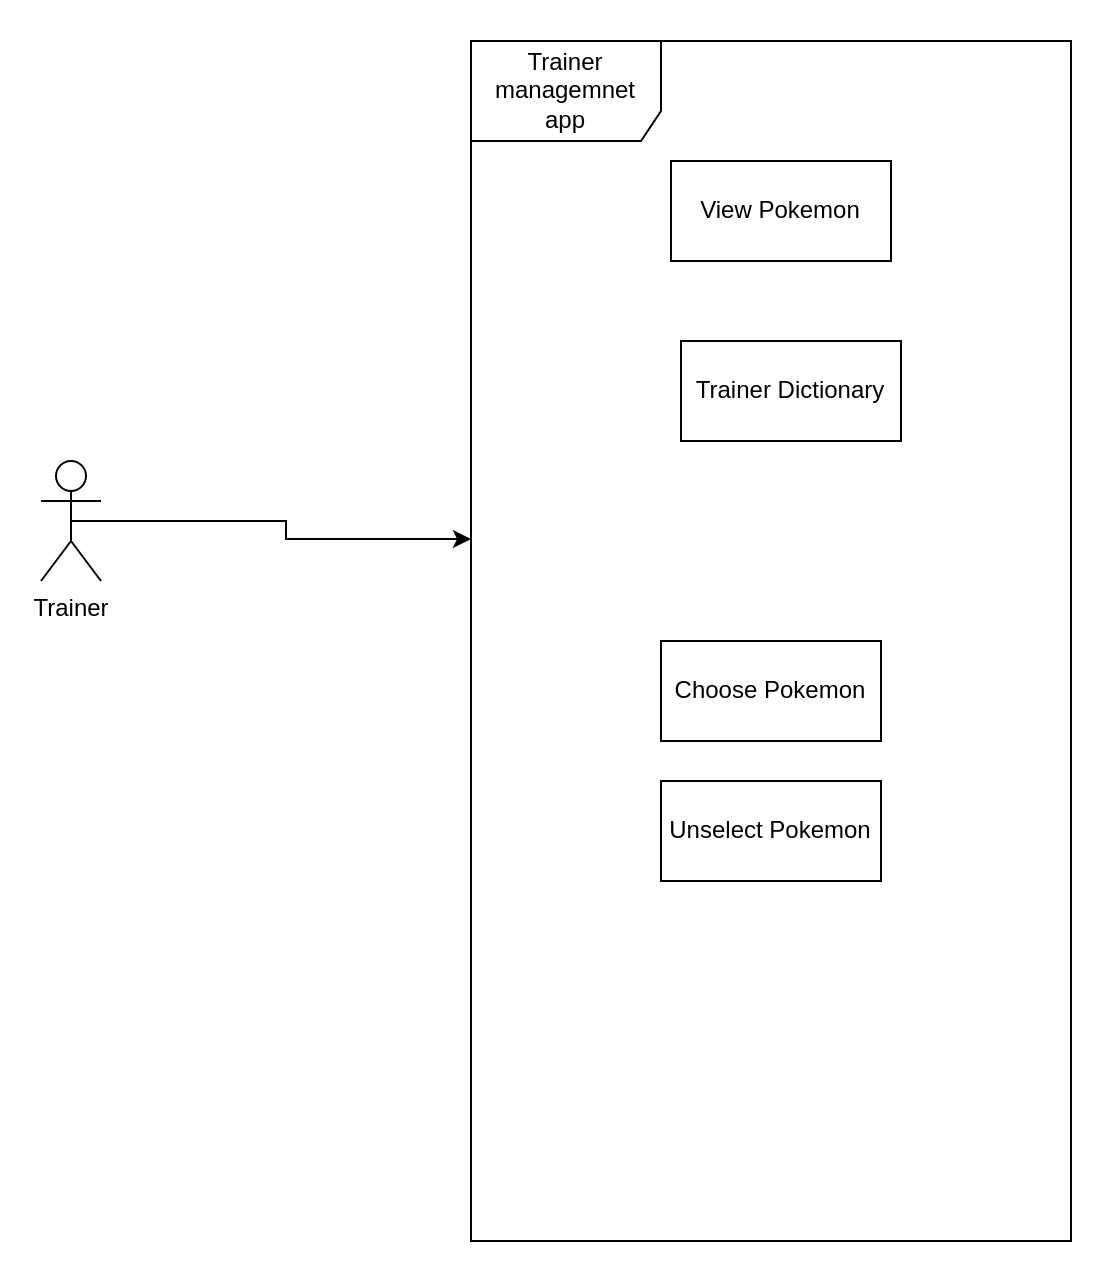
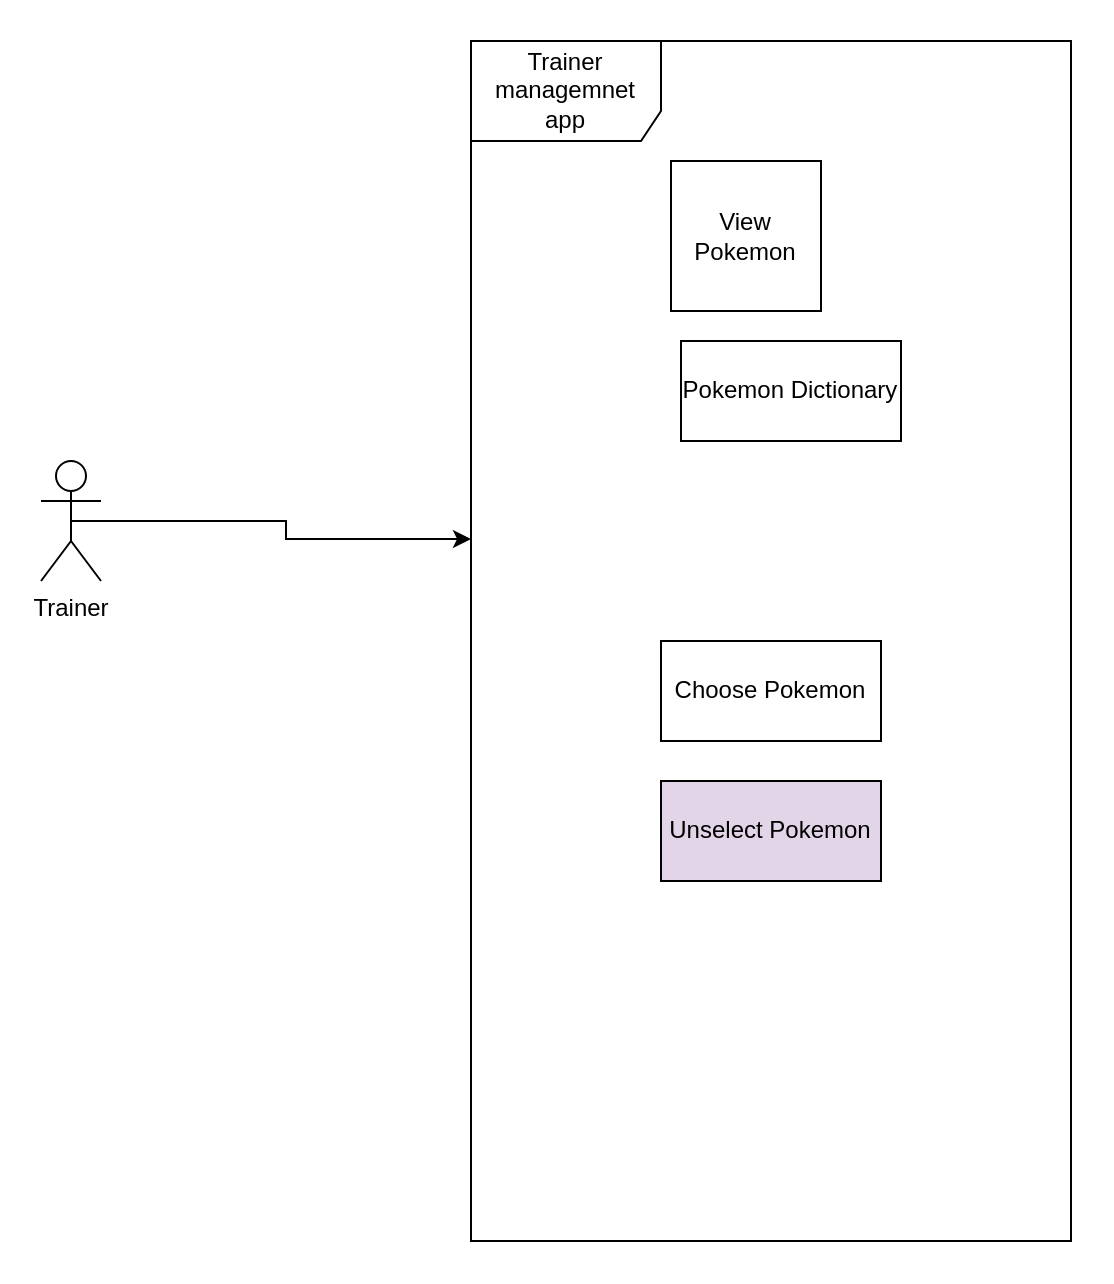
node "View Pokemon": size 220x100 -> 150x150
node "Trainer Dictionary": label "Trainer Dictionary" -> "Pokemon Dictionary"
node "Unselect Pokemon": fillcolor #ffffff -> #e1d5e7
